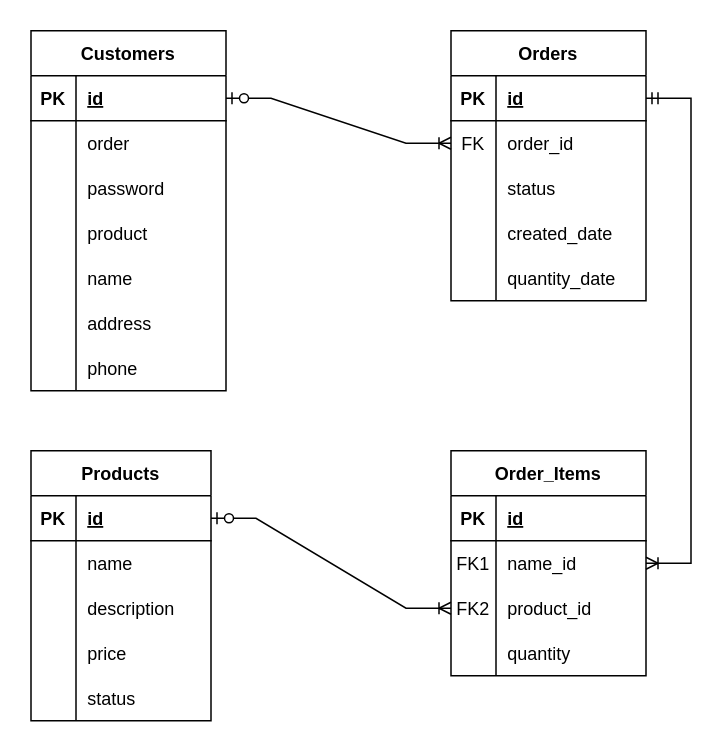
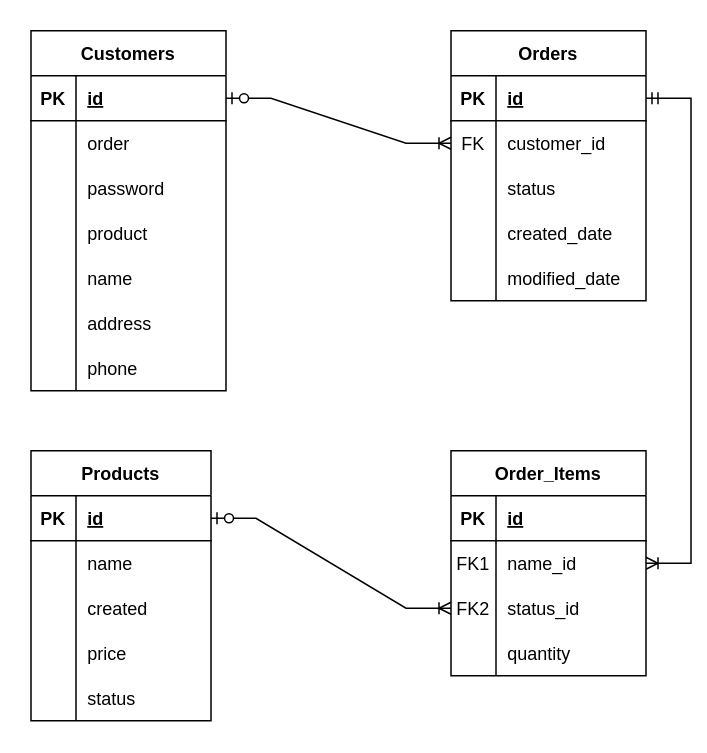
node "order_id": label "order_id" -> "customer_id"
node "quantity_date": label "quantity_date" -> "modified_date"
node "description": label "description" -> "created"
node "product_id": label "product_id" -> "status_id"
